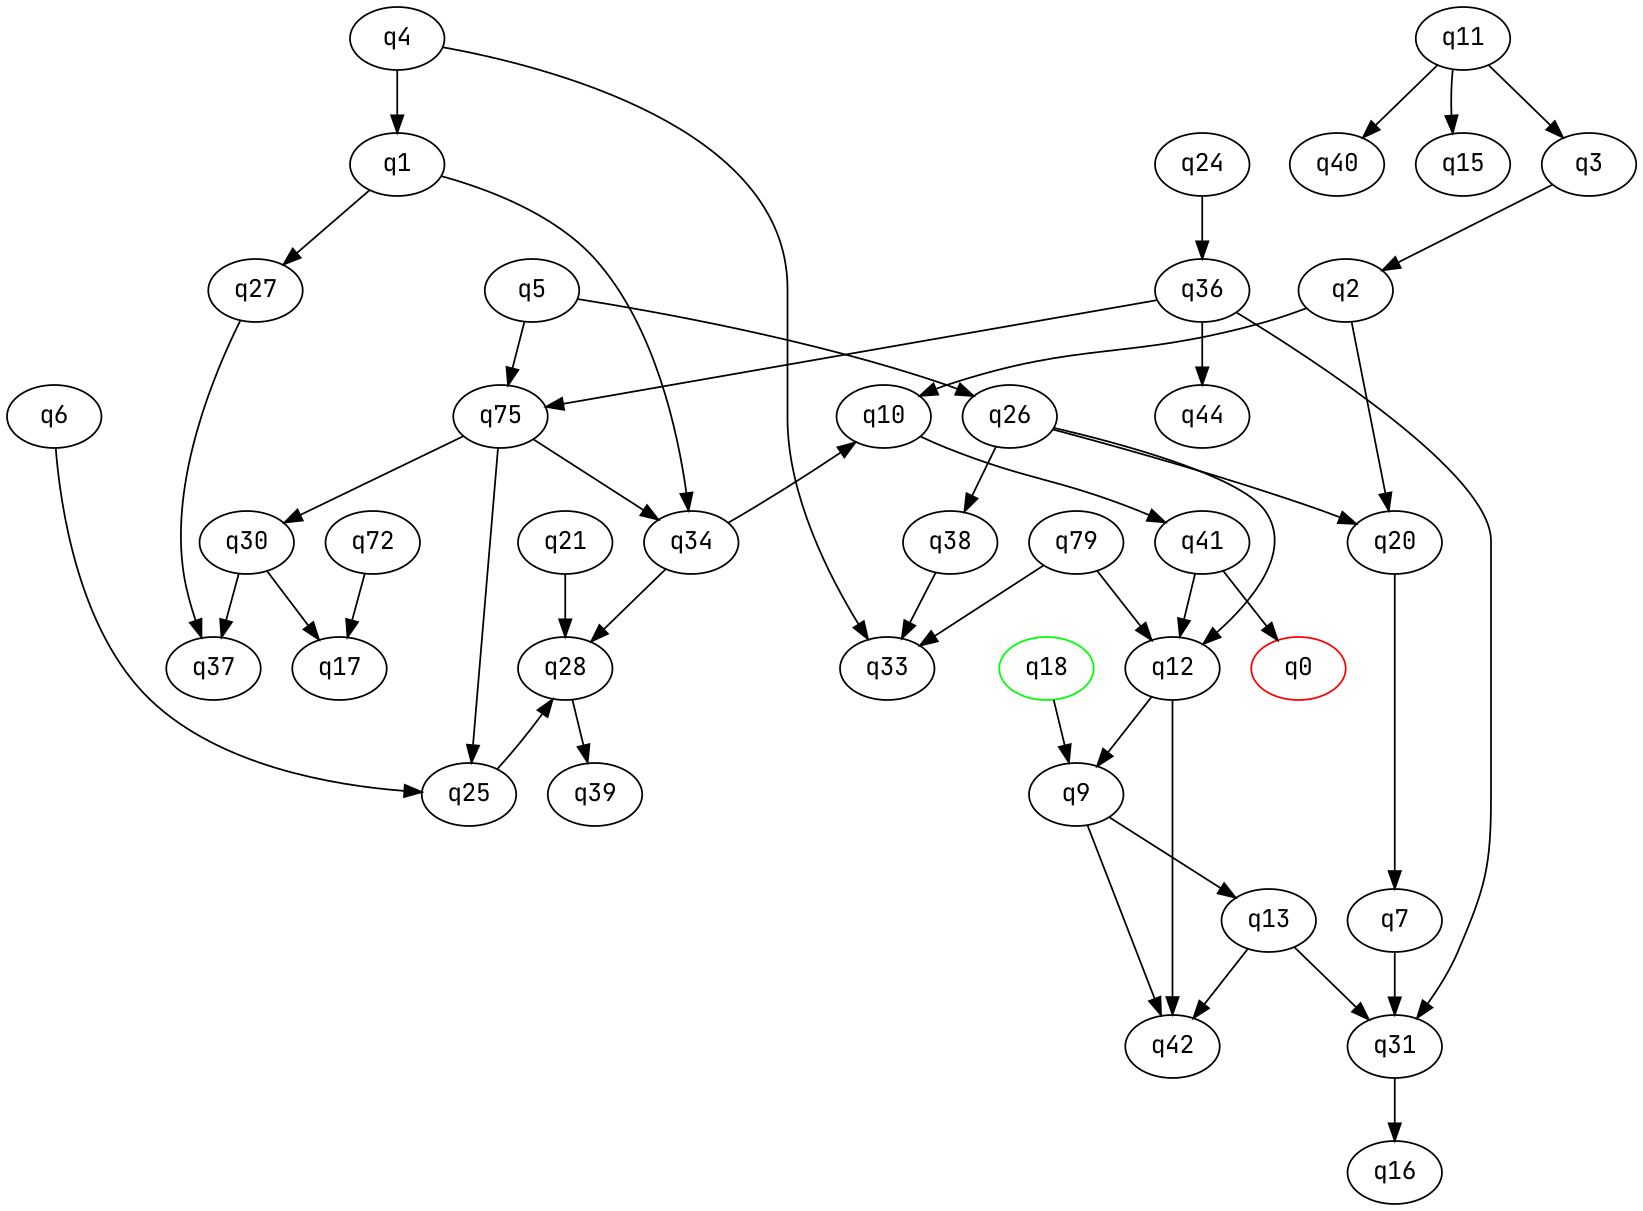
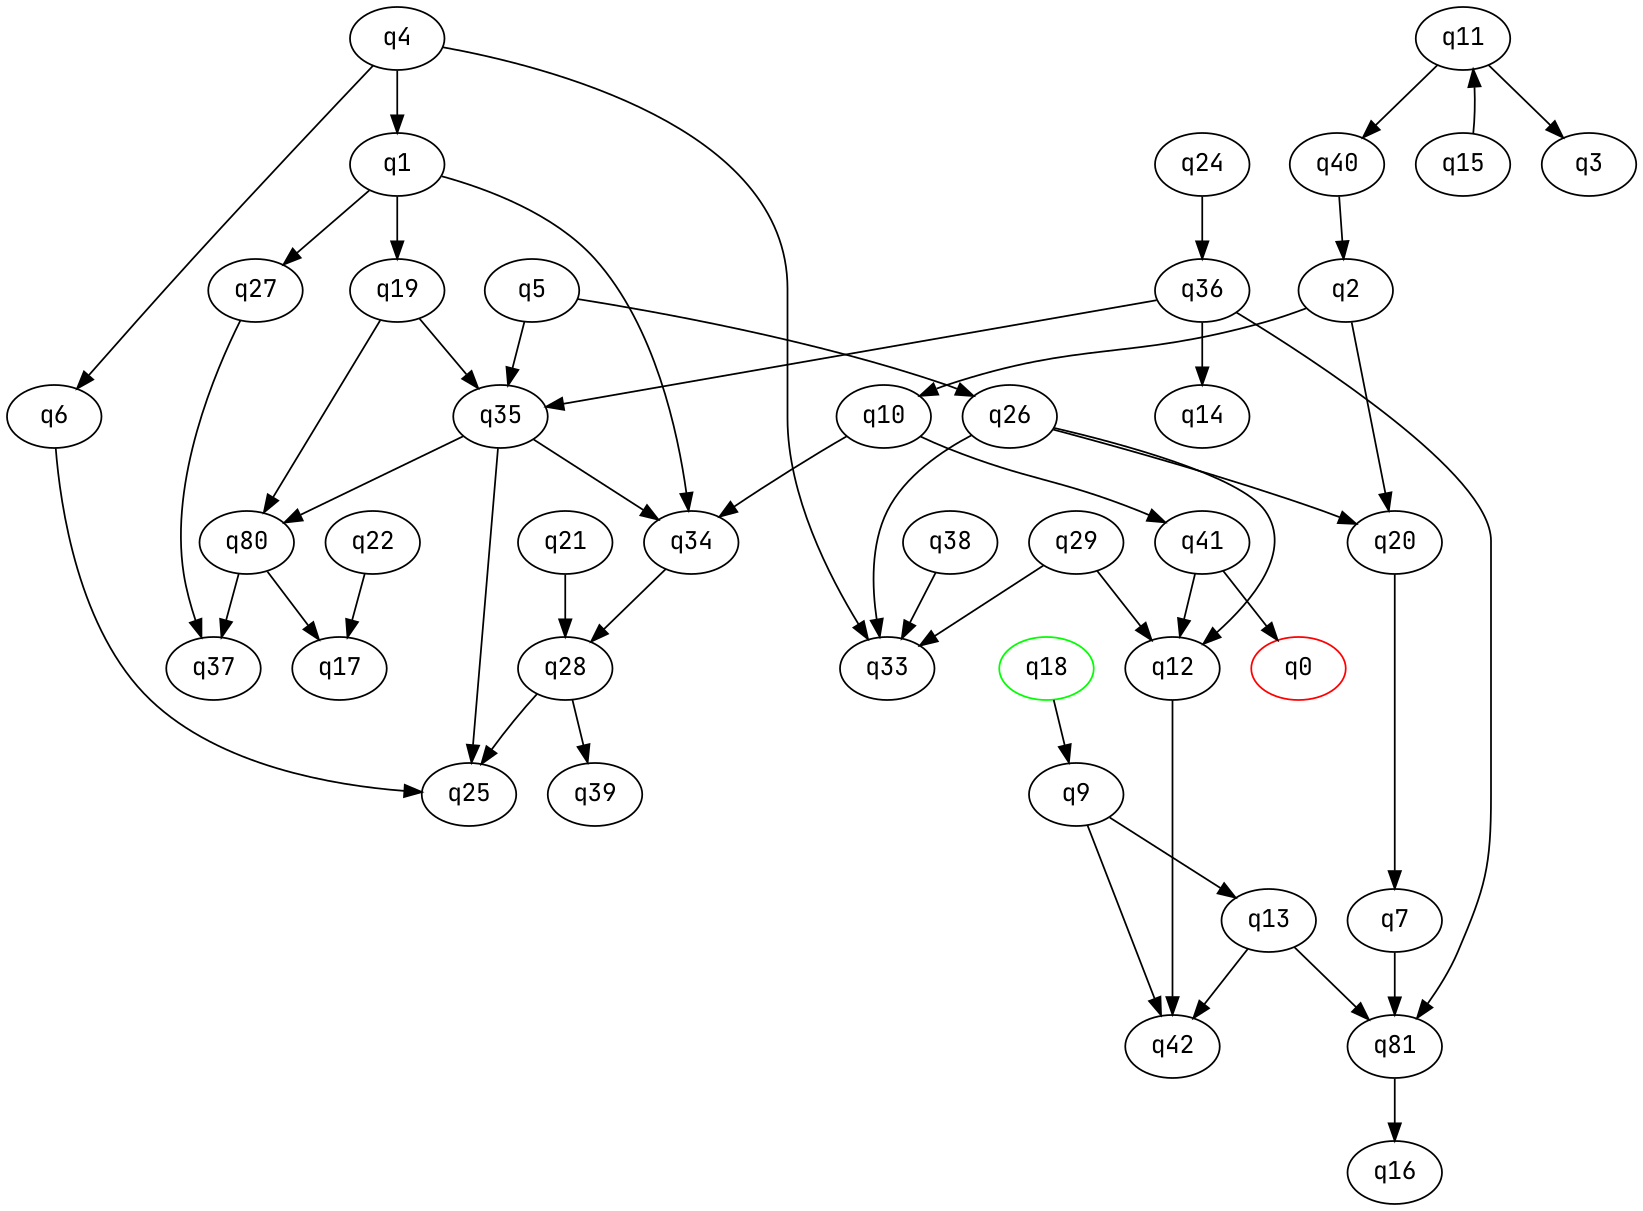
edge "q11" -> "q15": reversed
edge "q4" -> "q6": added
edge "q3" -> "q2": now "q40" -> "q2"
node "q19": added
node "q75": label "q75" -> "q35"
node "q44": label "q44" -> "q14"
edge "q26" -> "q38": now "q26" -> "q33"
edge "q34" -> "q10": reversed
node "q30": label "q30" -> "q80"
node "q72": label "q72" -> "q22"
node "q79": label "q79" -> "q29"
edge "q12" -> "q9": removed
edge "q25" -> "q28": reversed
node "q31": label "q31" -> "q81"
